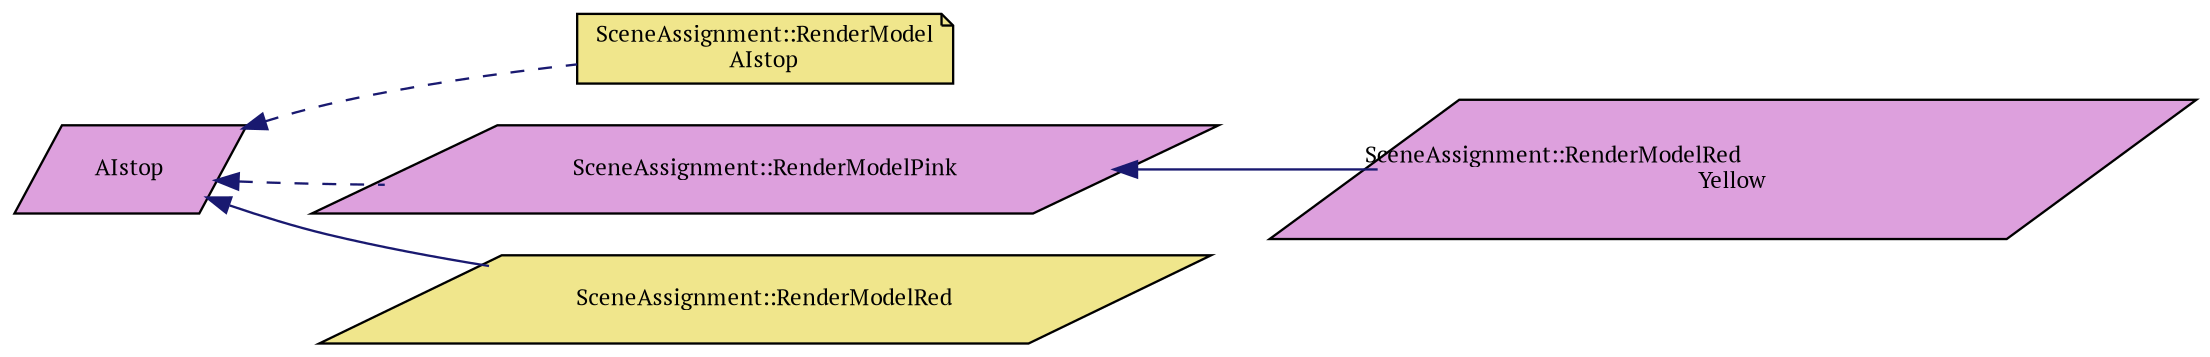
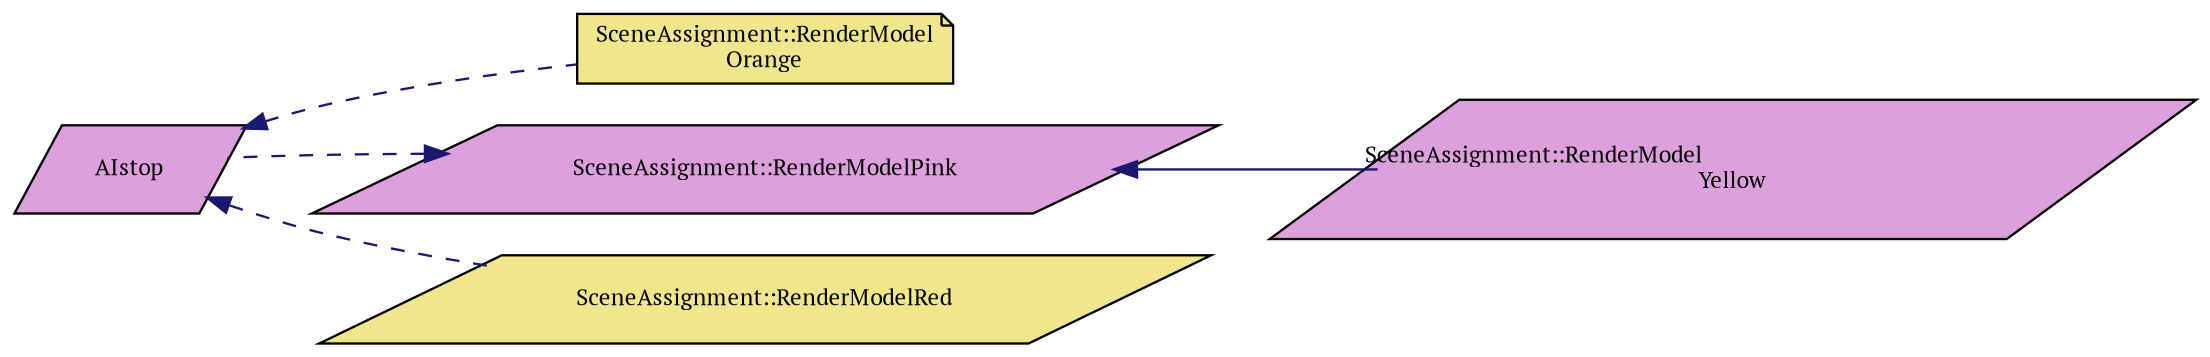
node "SceneAssignment::RenderModel AIstop": label "SceneAssignment::RenderModel AIstop" -> "SceneAssignment::RenderModel Orange"
node "SceneAssignment::RenderModelRed Yellow": label "SceneAssignment::RenderModelRed Yellow" -> "SceneAssignment::RenderModel Yellow"
edge "SceneAssignment::RenderModelPink" -> "AIstop": reversed
edge "SceneAssignment::RenderModelRed" -> "AIstop": style solid -> dashed
